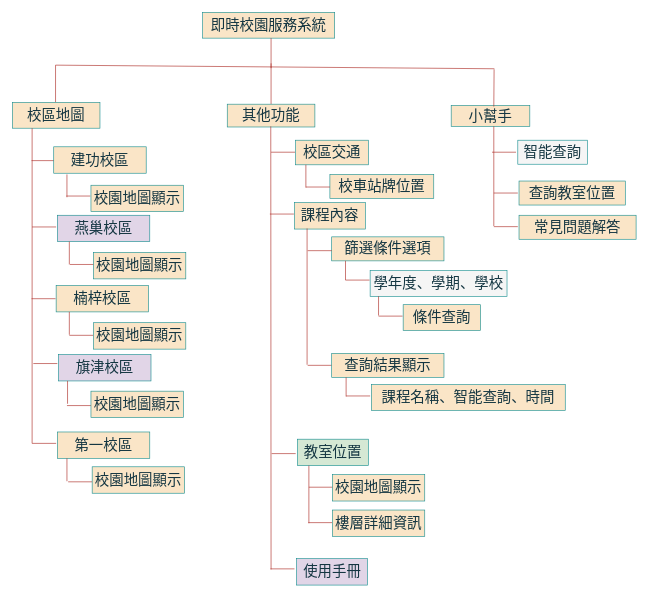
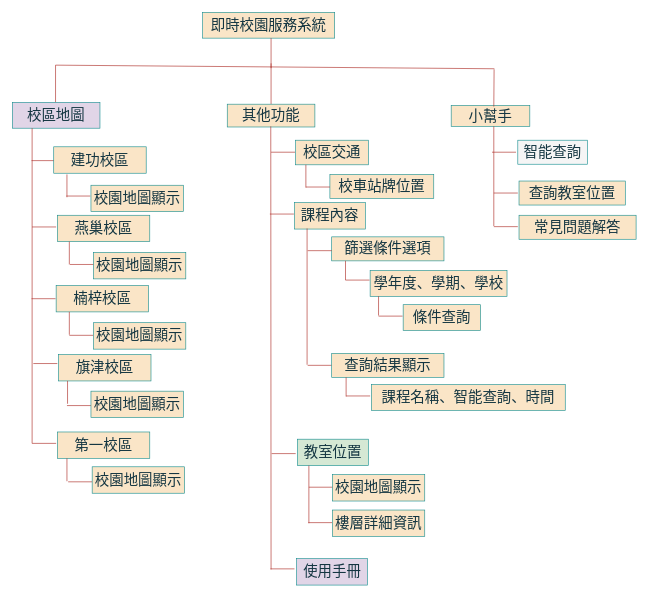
node "校區地圖": fillcolor #fae5c7 -> #e1d5e7
node "燕巢校區": fillcolor #e1d5e7 -> #fae5c7
node "學年度、學期、學校": fillcolor #f5f5f5 -> #fae5c7
node "旗津校區": fillcolor #e1d5e7 -> #fae5c7
